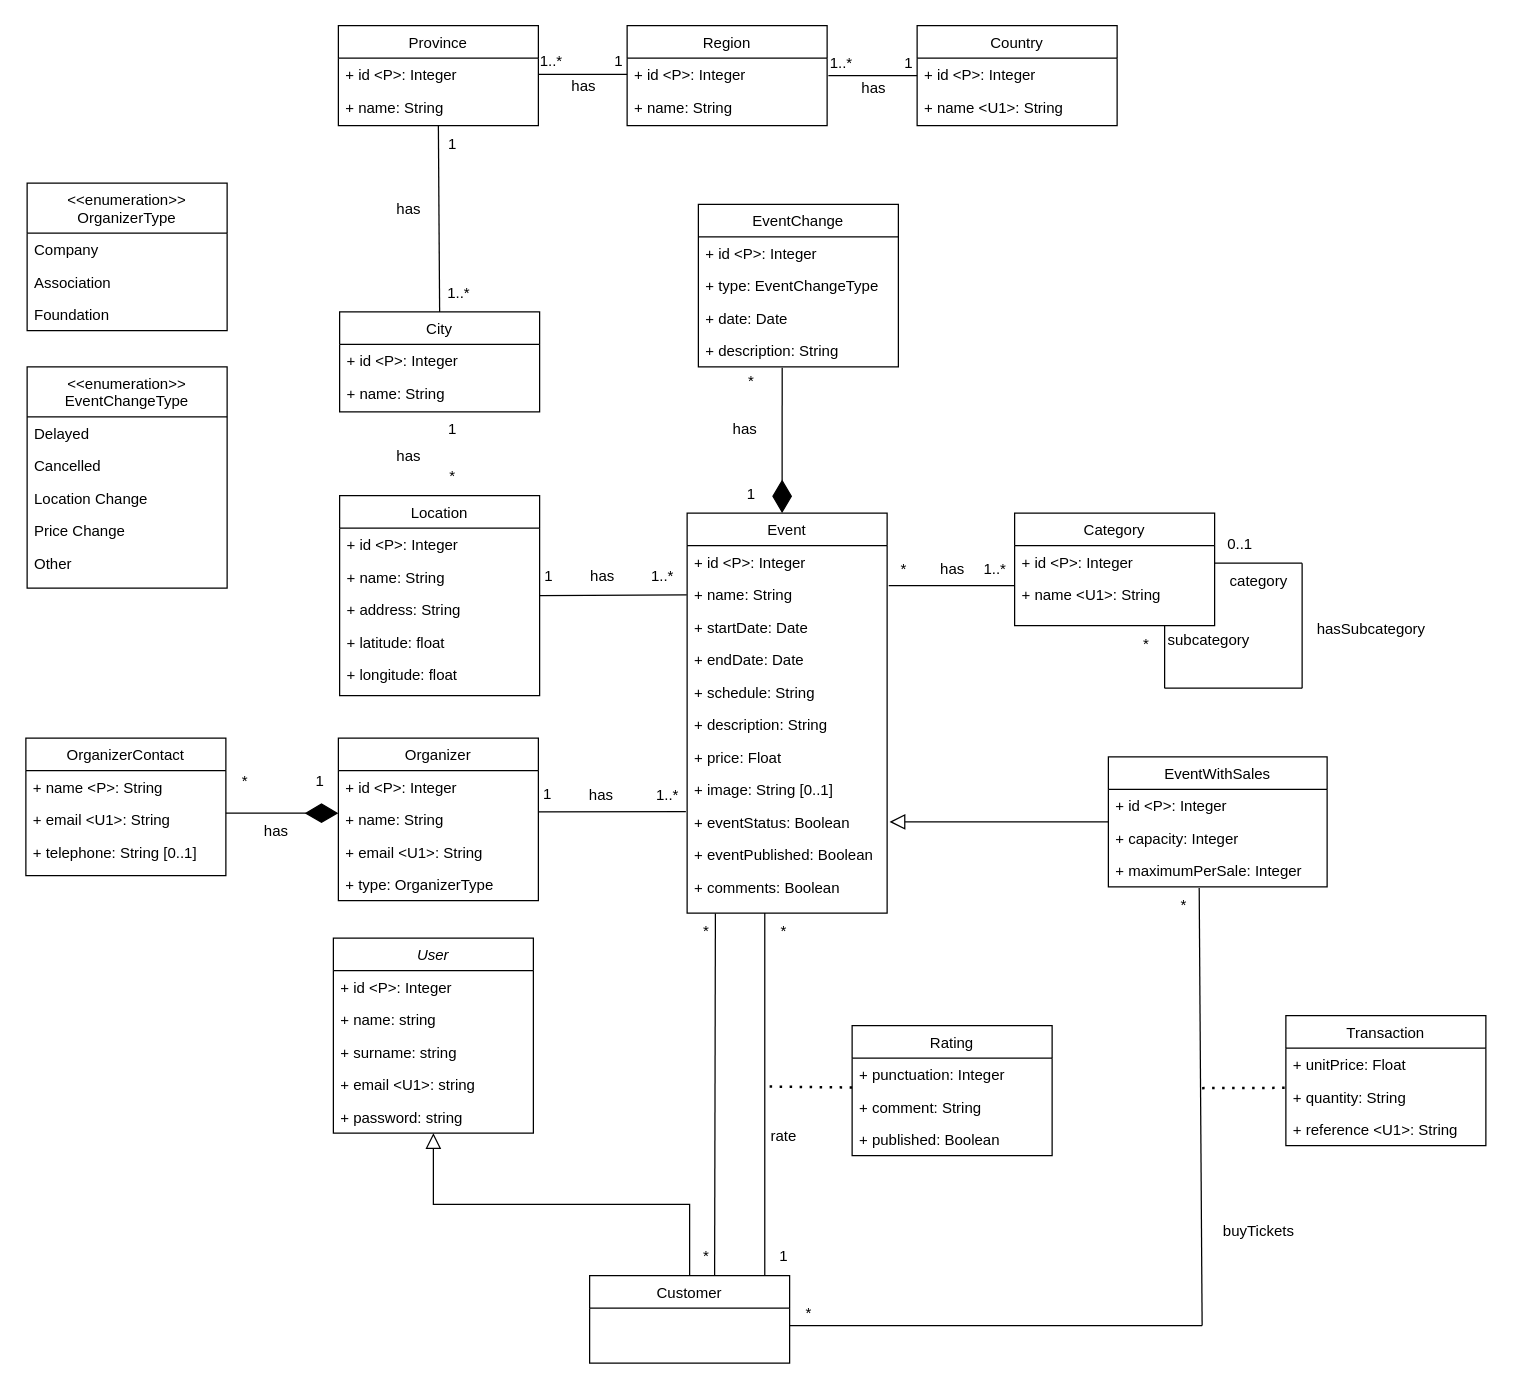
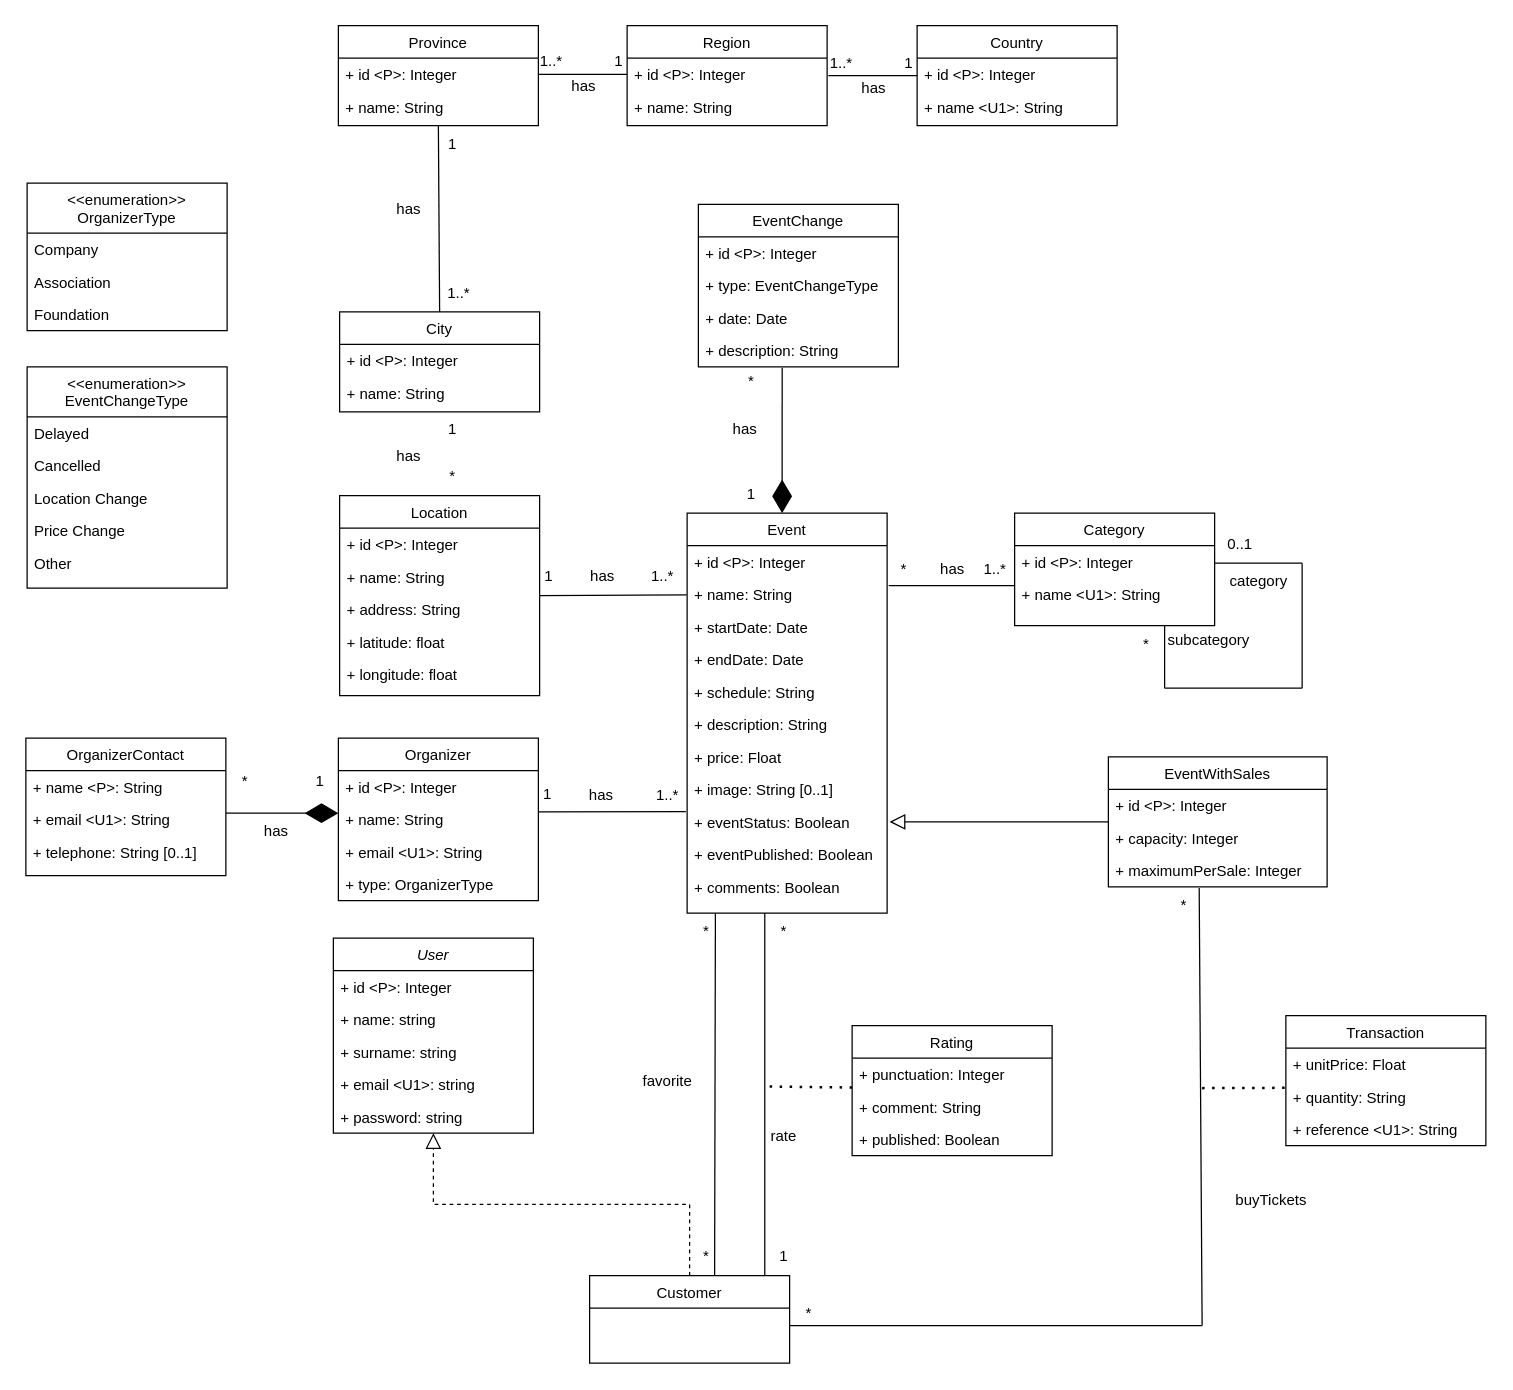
node "hasSubcategory": removed
node "favorite": added
edge "Customer" -> "User": style solid -> dashed
node "buyTickets": moved (1258, 1232) -> (1271, 1201)
